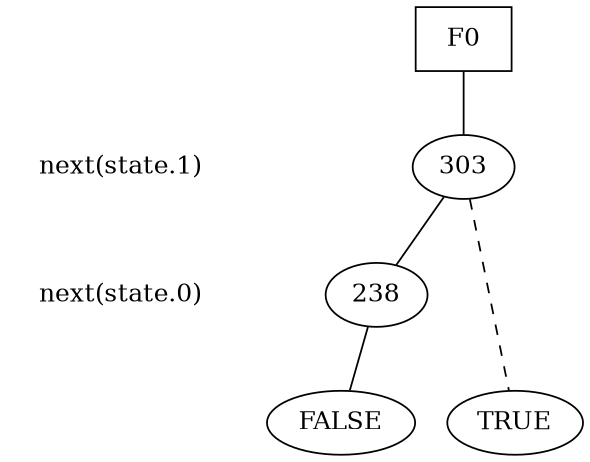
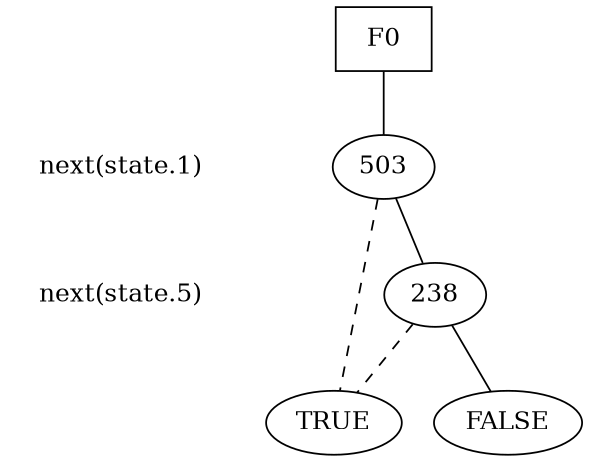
node "303": label "303" -> "503"
node "next(state.0)": label "next(state.0)" -> "next(state.5)"
edge "238" -- "TRUE": added
